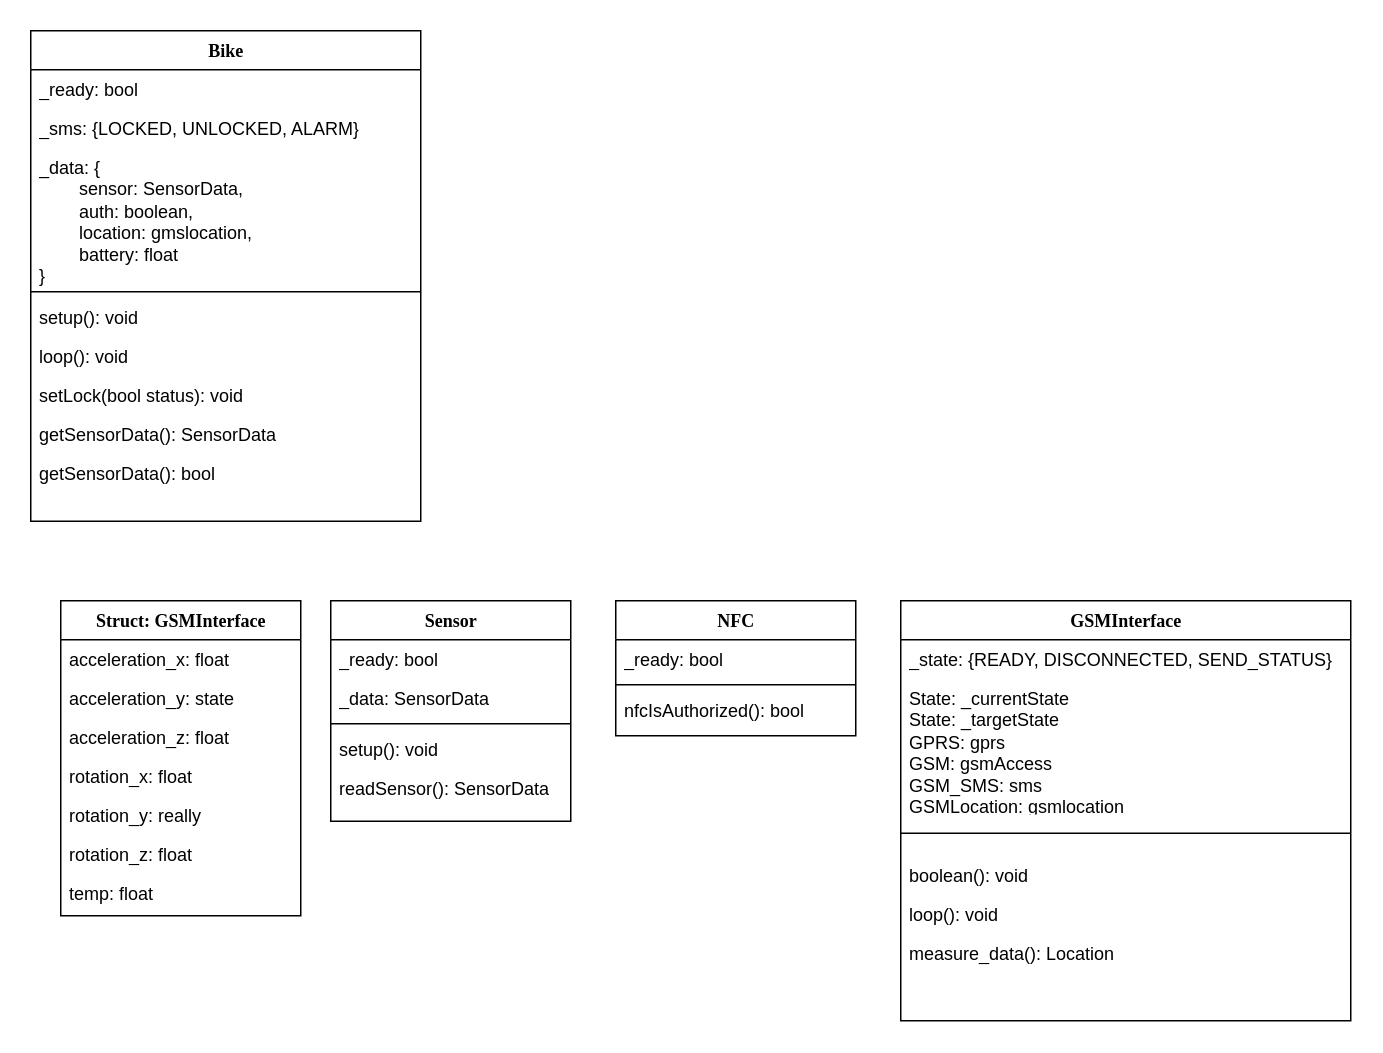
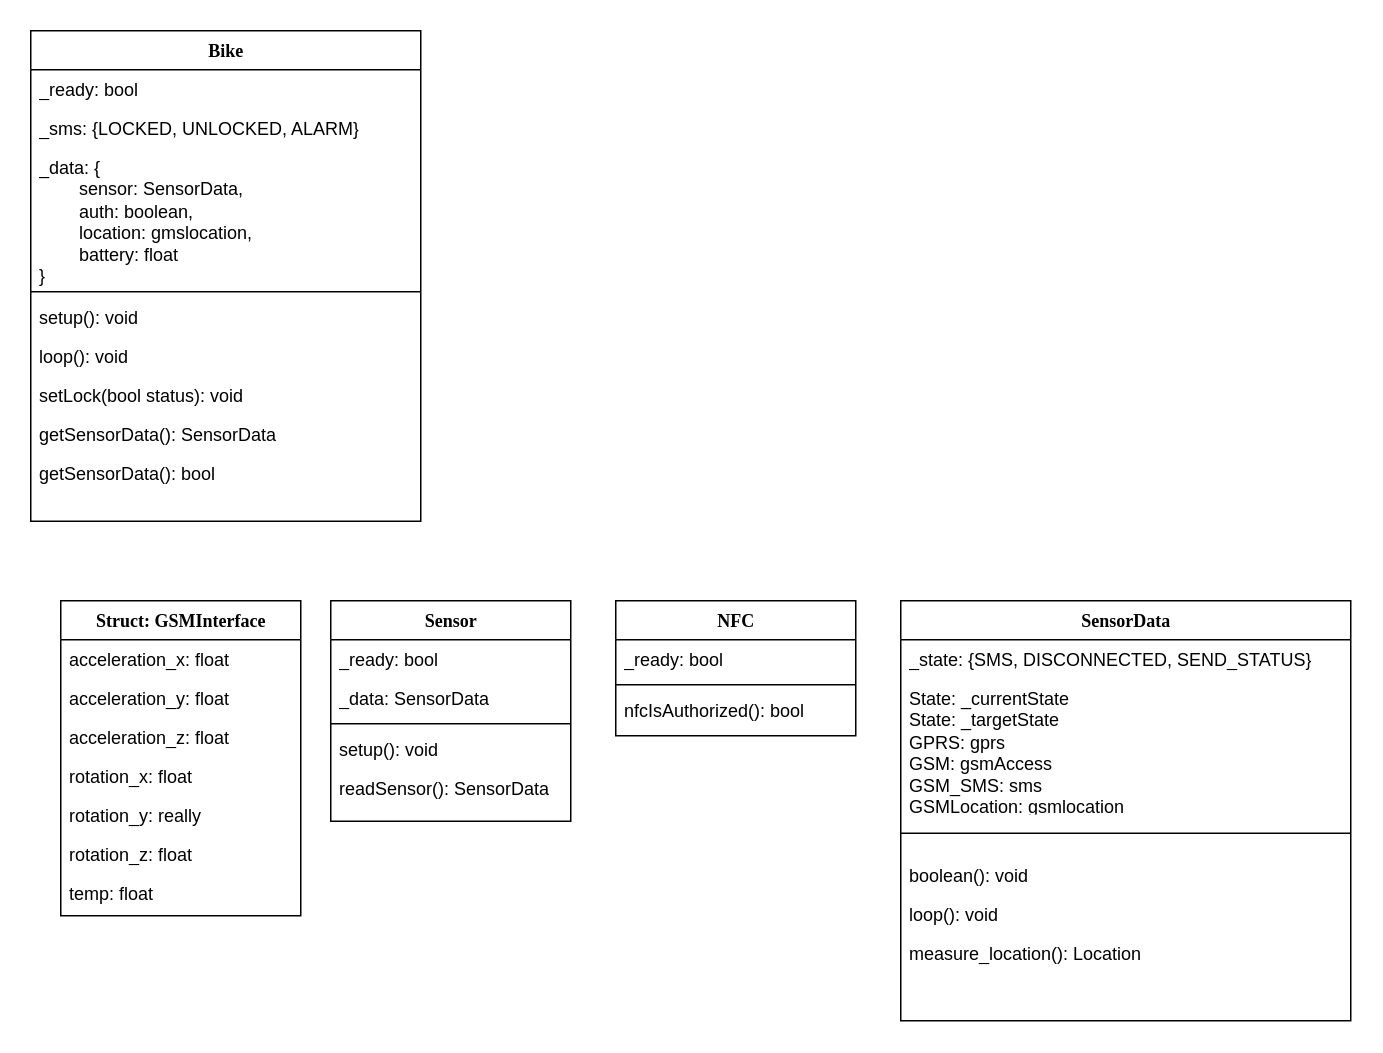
node "GSMInterface": label "GSMInterface" -> "SensorData"
node "_state: {READY, DISCONNECTED, SEND_STATUS}": label "_state: {READY, DISCONNECTED, SEND_STATUS}" -> "_state: {SMS, DISCONNECTED, SEND_STATUS}"
node "acceleration_y: state": label "acceleration_y: state" -> "acceleration_y: float"
node "measure_data(): Location": label "measure_data(): Location" -> "measure_location(): Location"
